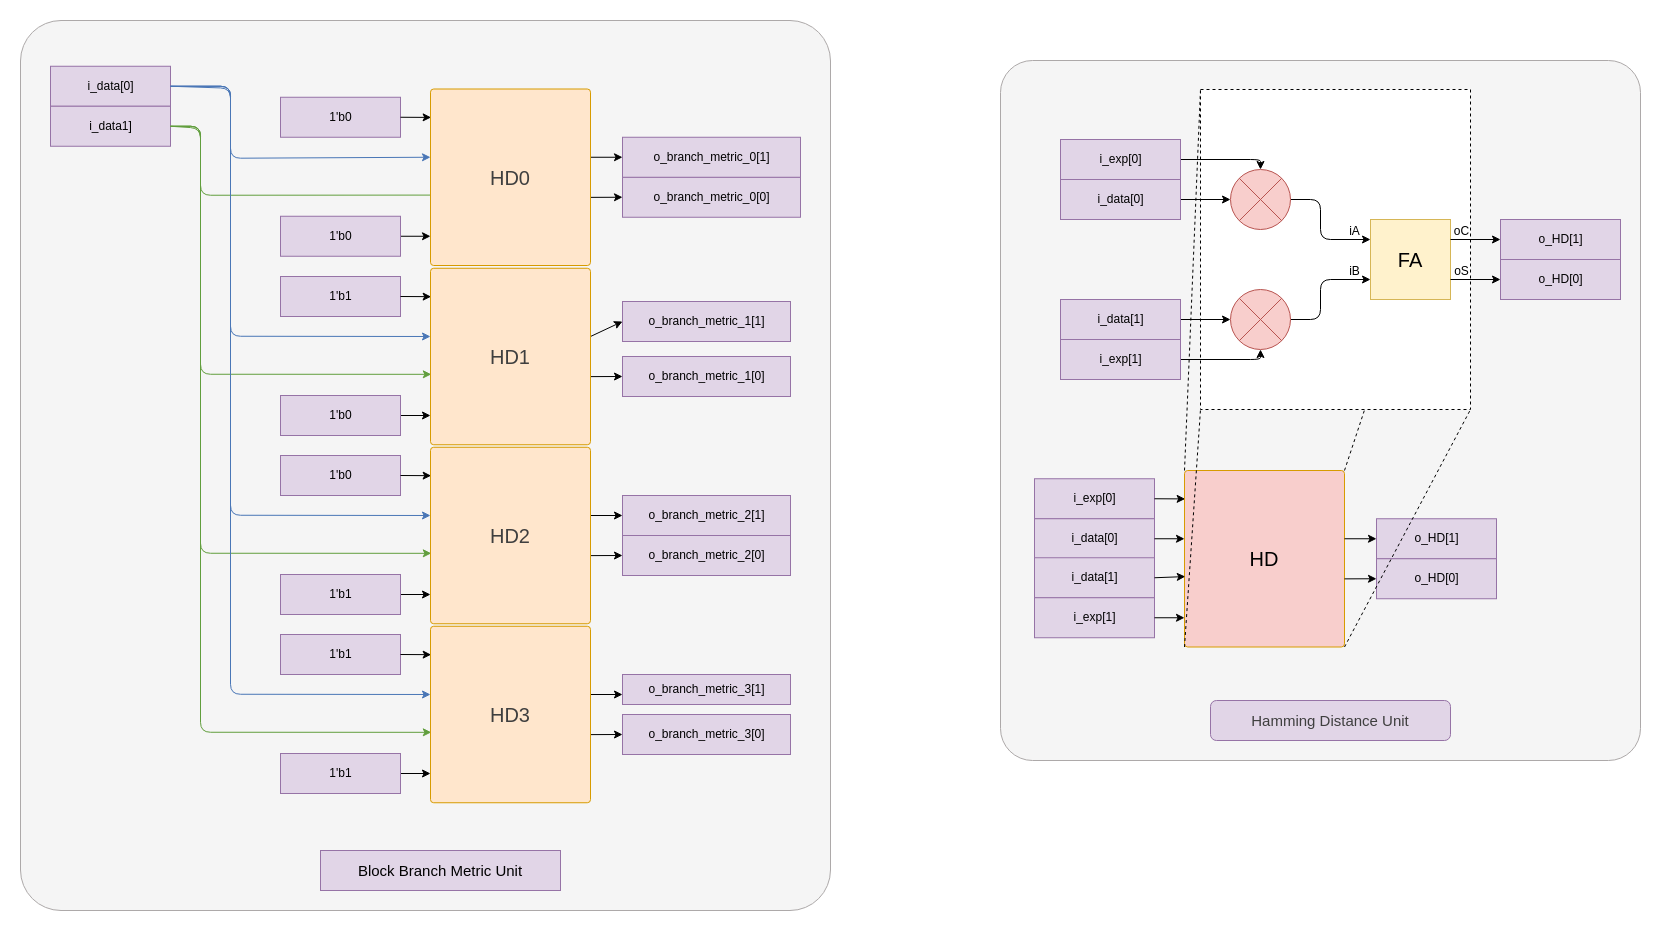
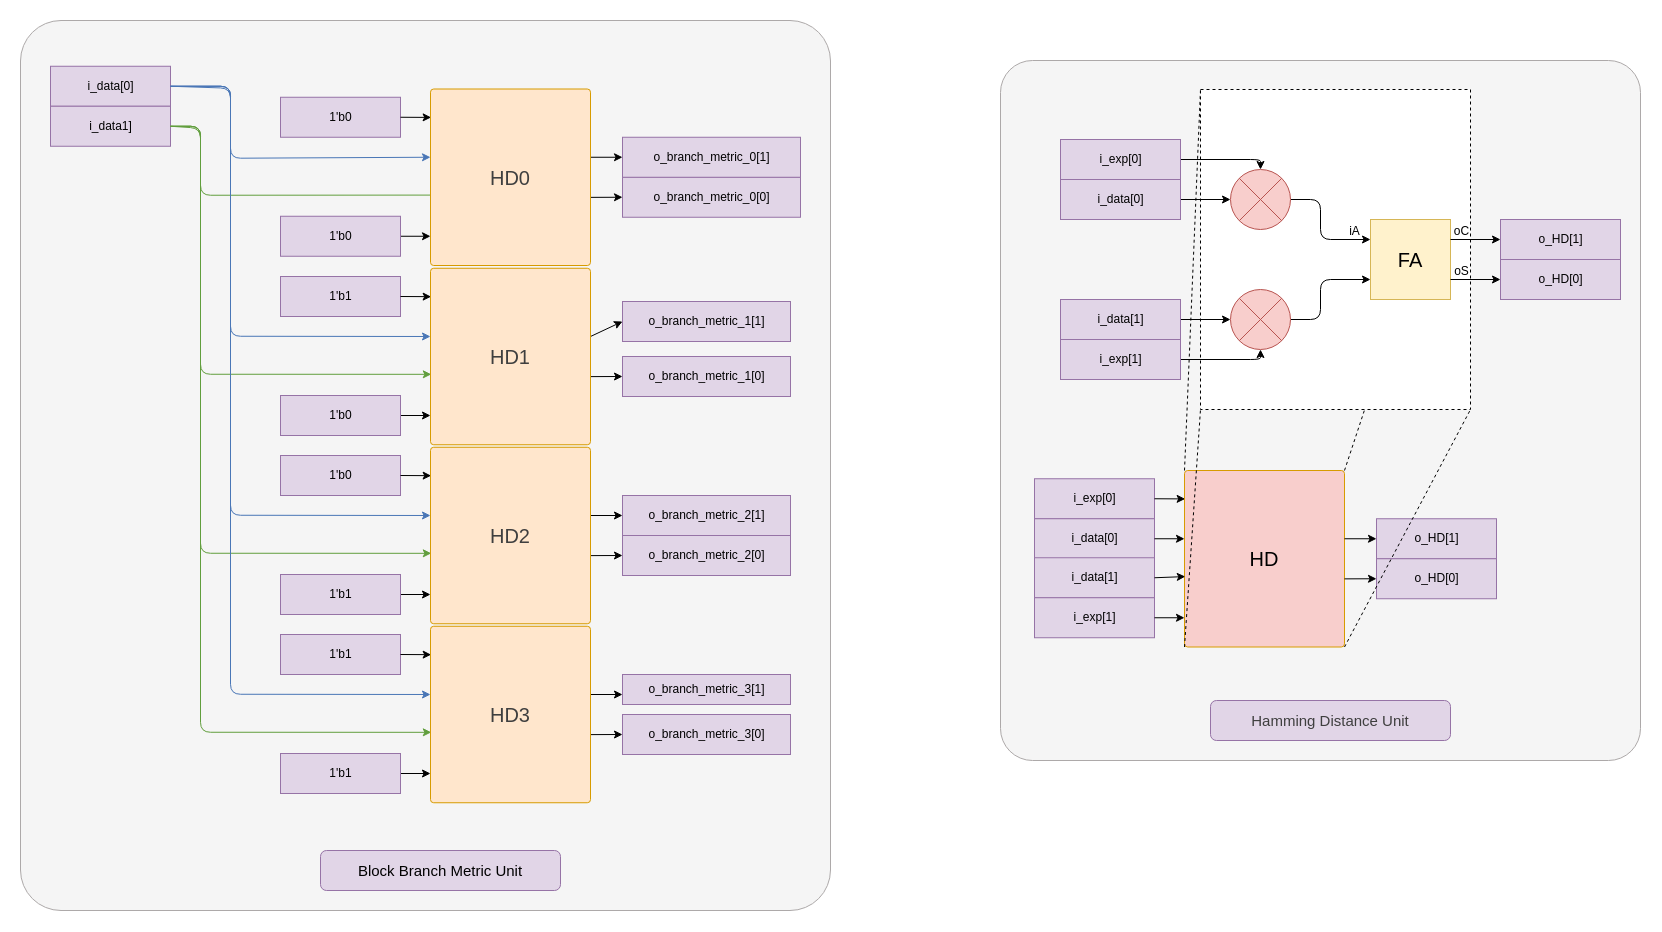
node "iB": removed
node "Block Branch Metric Unit": shape rectangle -> rounded rectangle
